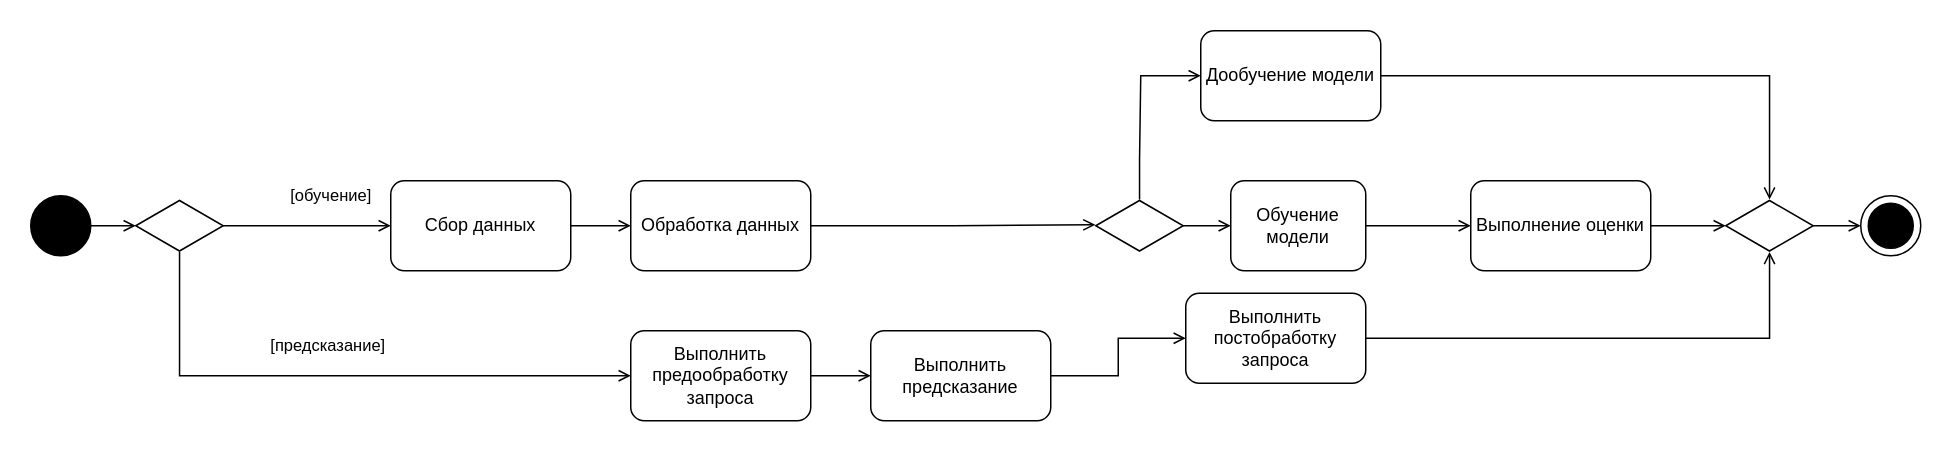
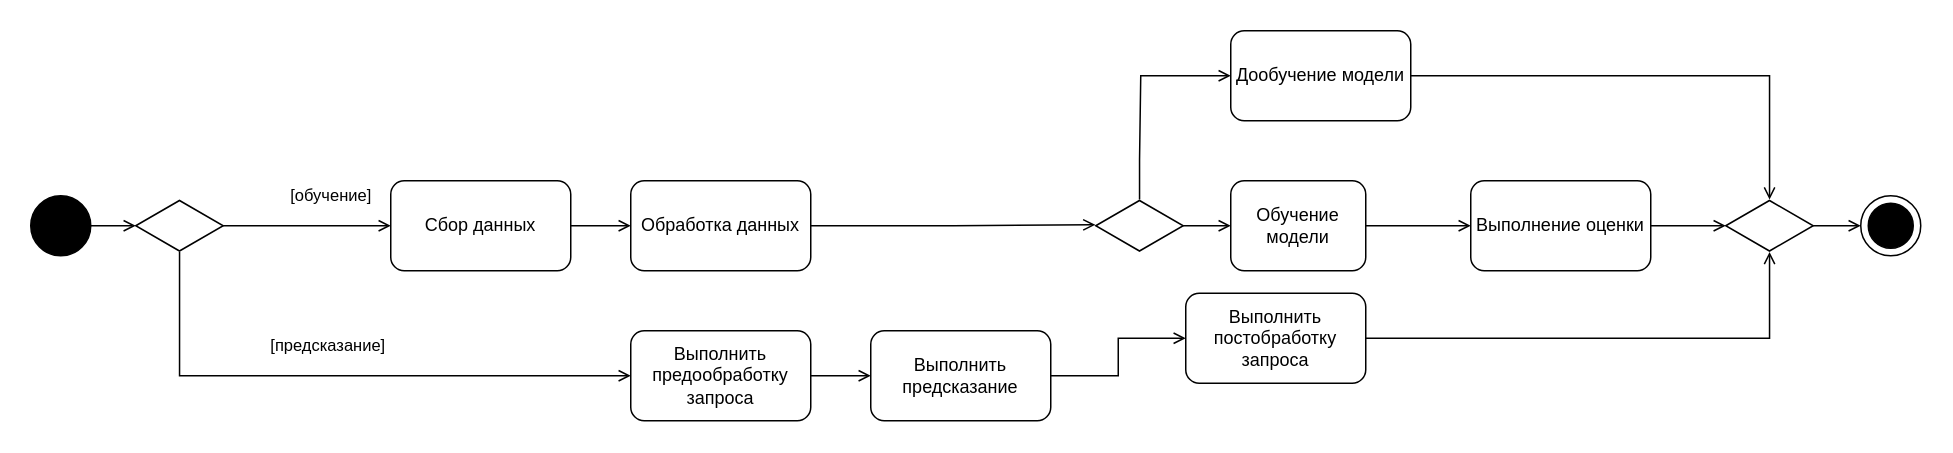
node "Дообучение модели": moved (1291, 76) -> (1321, 76)
